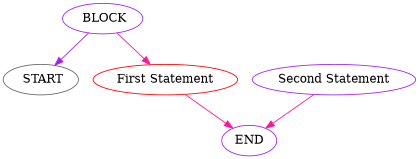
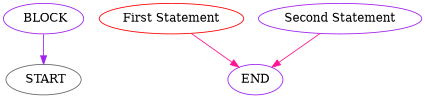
edge "BLOCK" -> "First Statement": removed
